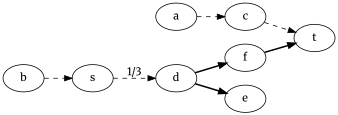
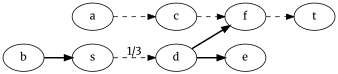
edge "c" -> "t": now "c" -> "f"
edge "f" -> "t": style bold -> dashed
edge "b" -> "s": style dashed -> bold
